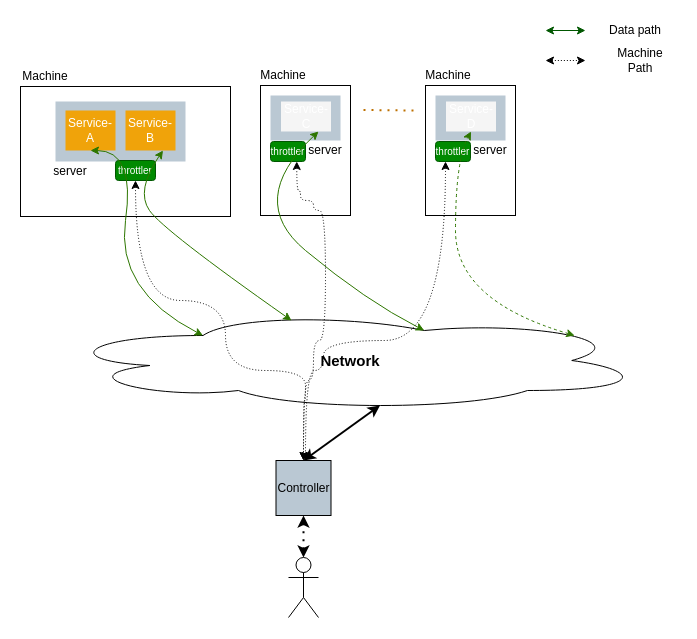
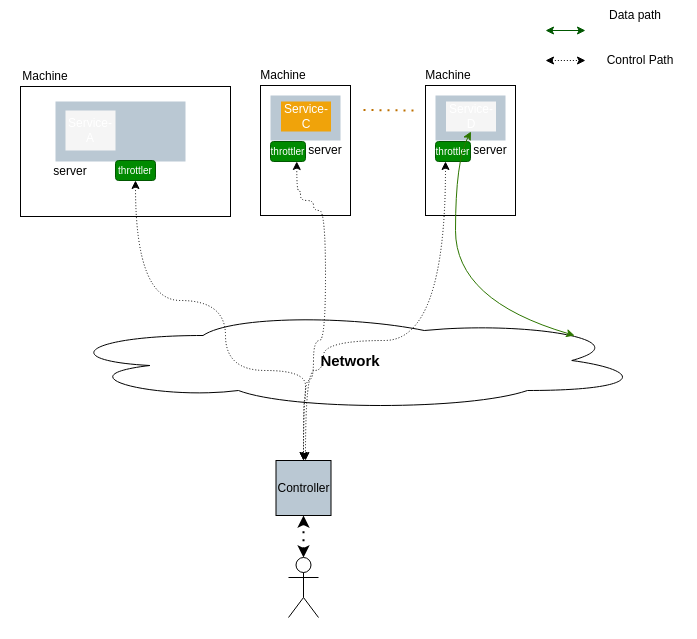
node "Data path": moved (636, 31) -> (636, 16)
node "Machine Path": label "Machine Path" -> "Control Path"
node "Service-C": fillcolor #f5f5f5 -> #f0a30a
node "Service-A": fillcolor #f0a30a -> #f5f5f5
node "Service-B": removed
edge "Service-B" -- "Network": removed
edge "Service-C" -- "Network": removed
edge "Service-D" -- "Network": style dashed -> solid
edge "Service-A" -- "Network": removed
edge "Network" -- "Controller": removed
